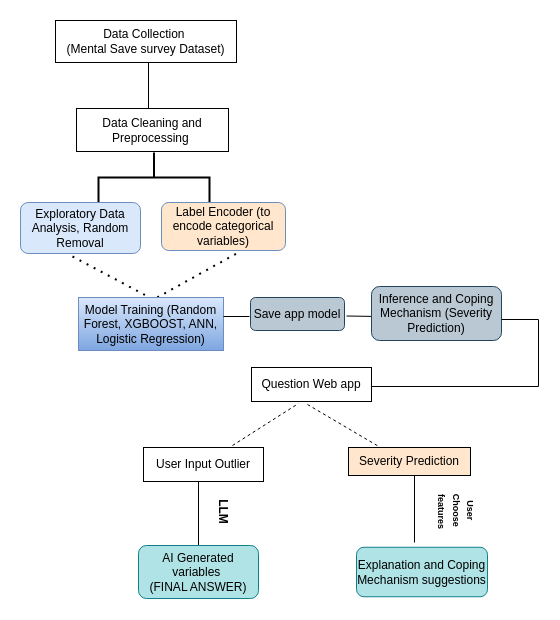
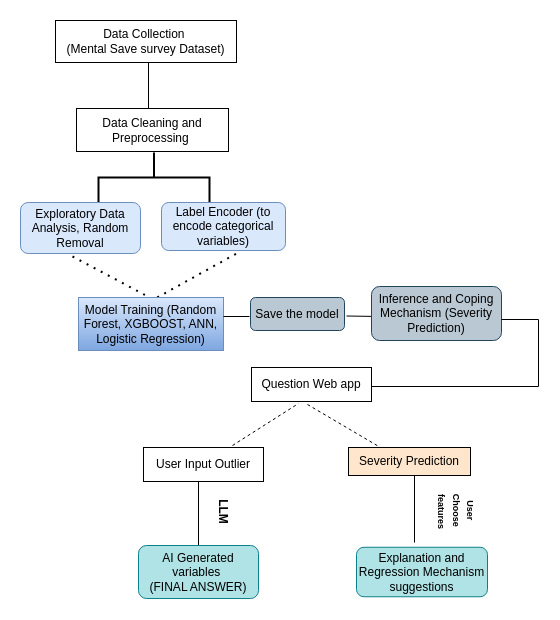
node "Label Encoder (to encode categorical variables)": fillcolor #ffe6cc -> #dae8fc
node "Save app model": label "Save app model" -> "Save the model"
node "Explanation and Coping Mechanism suggestions": label "Explanation and Coping Mechanism suggestions" -> "Explanation and Regression Mechanism suggestions"
